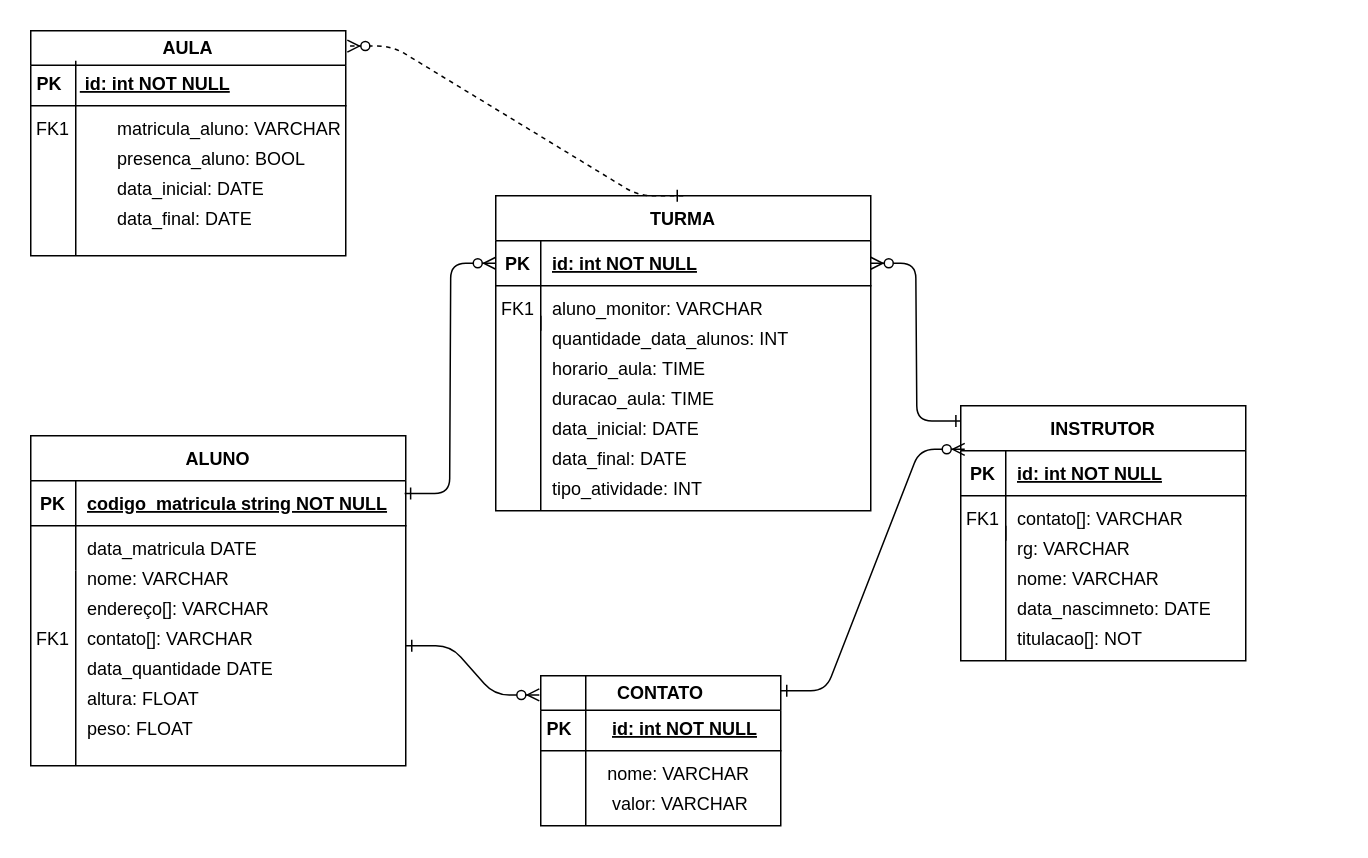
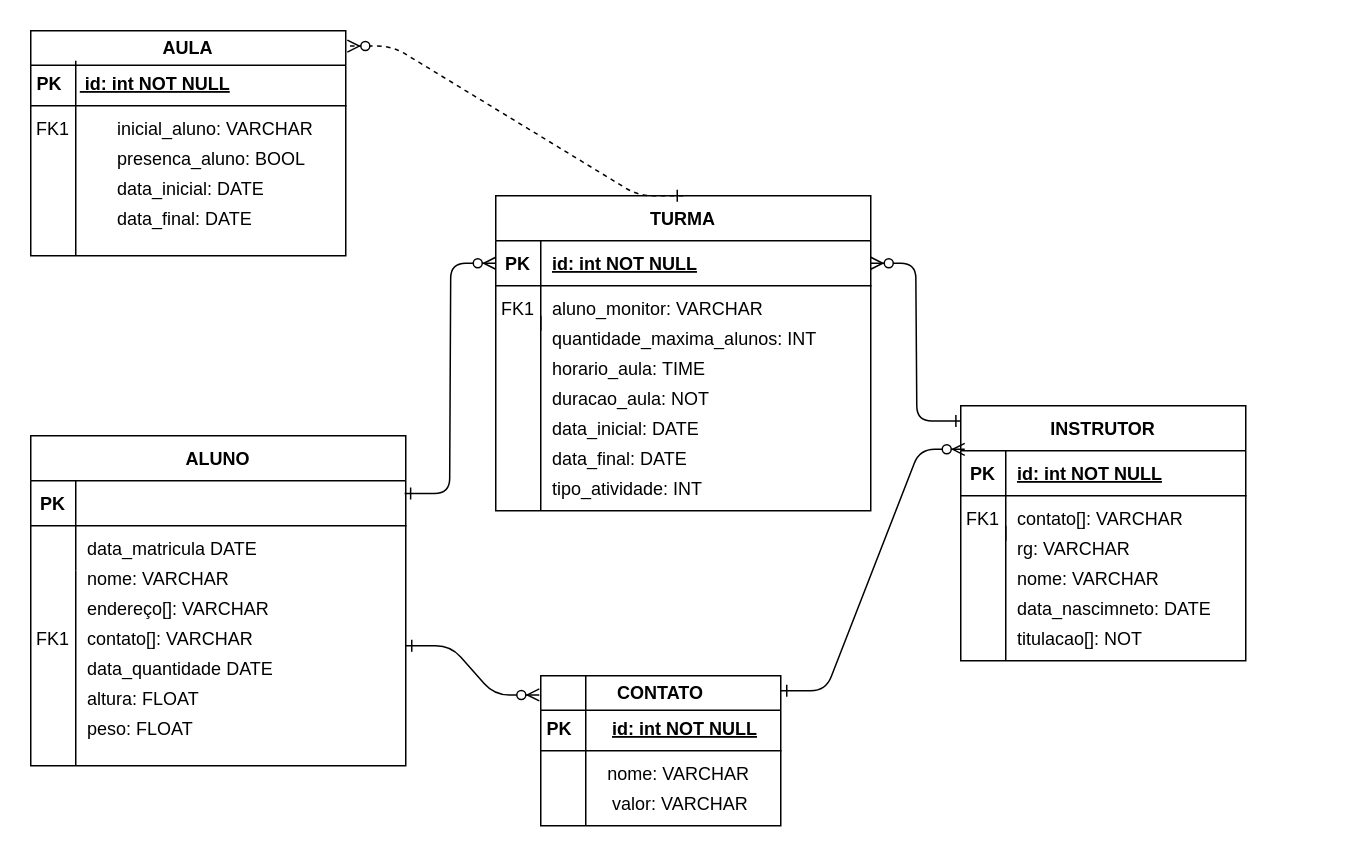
node "matricula_aluno: VARCHAR": label "matricula_aluno: VARCHAR" -> "inicial_aluno: VARCHAR"
node "quantidade_data_alunos: INT": label "quantidade_data_alunos: INT" -> "quantidade_maxima_alunos: INT"
node "duracao_aula: TIME": label "duracao_aula: TIME" -> "duracao_aula: NOT"
node "codigo_matricula string NOT NULL": removed
